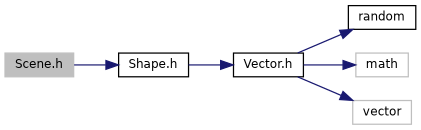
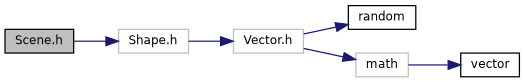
node "Scene.h": color grey75 -> black
node "Shape.h": color black -> grey75
node "Vector.h": color black -> grey75
edge "Vector.h" -> "vector": now "math" -> "vector"
node "vector": color grey75 -> black
